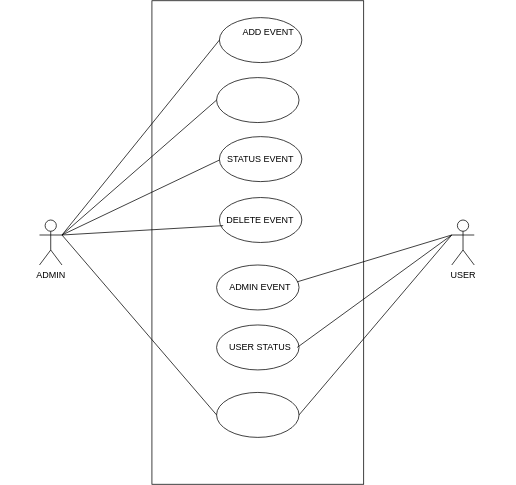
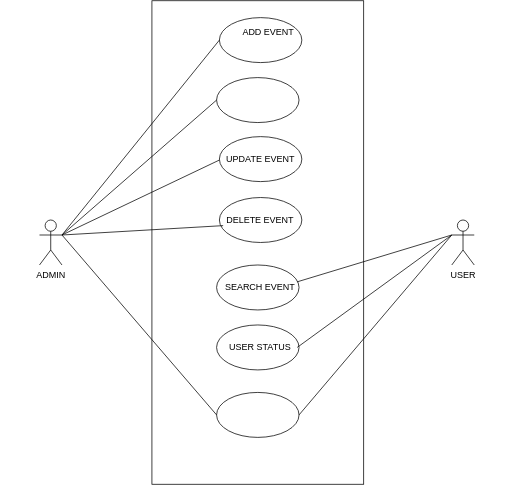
node "STATUS EVENT": label "STATUS EVENT" -> "UPDATE EVENT"
node "ADMIN EVENT": label "ADMIN EVENT" -> "SEARCH EVENT"
